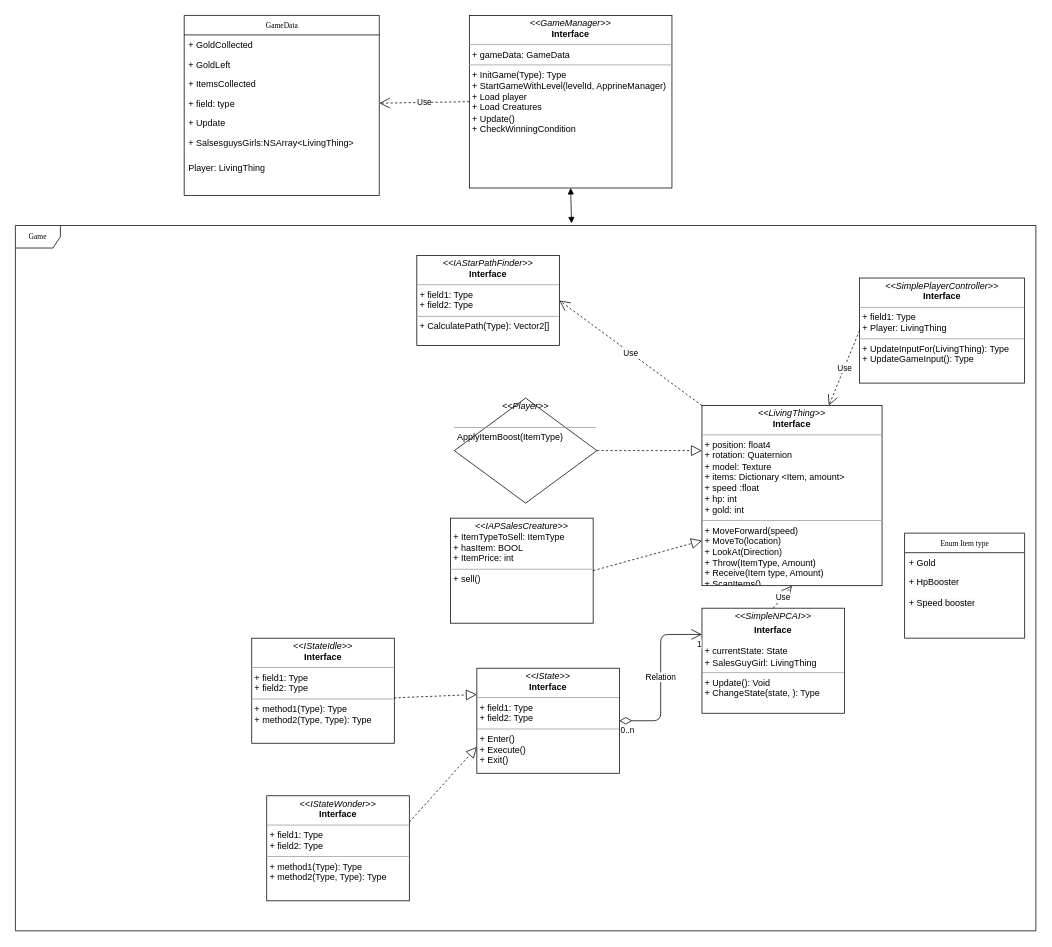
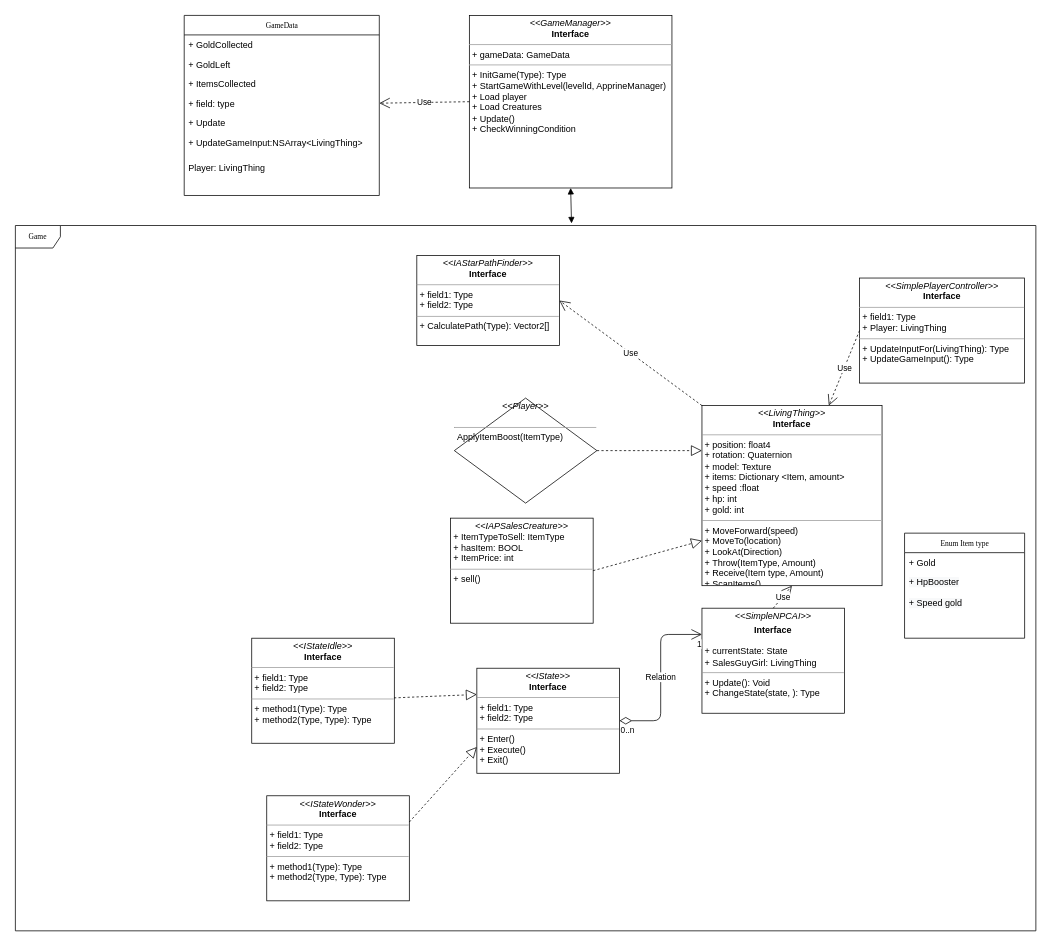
node "+ SalsesguysGirls:NSArray<LivingThing>": label "+ SalsesguysGirls:NSArray<LivingThing>" -> "+ UpdateGameInput:NSArray<LivingThing>"
node "+ Speed booster": label "+ Speed booster" -> "+ Speed gold"
